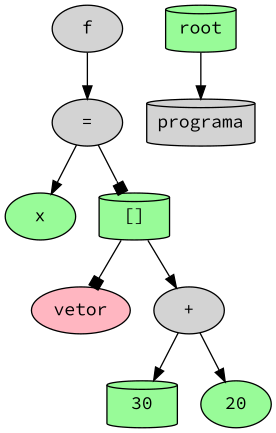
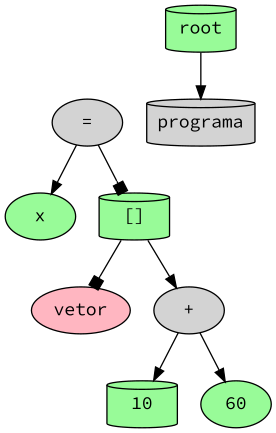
node "f": removed
node "30": label "30" -> "10"
node "20": label "20" -> "60"
